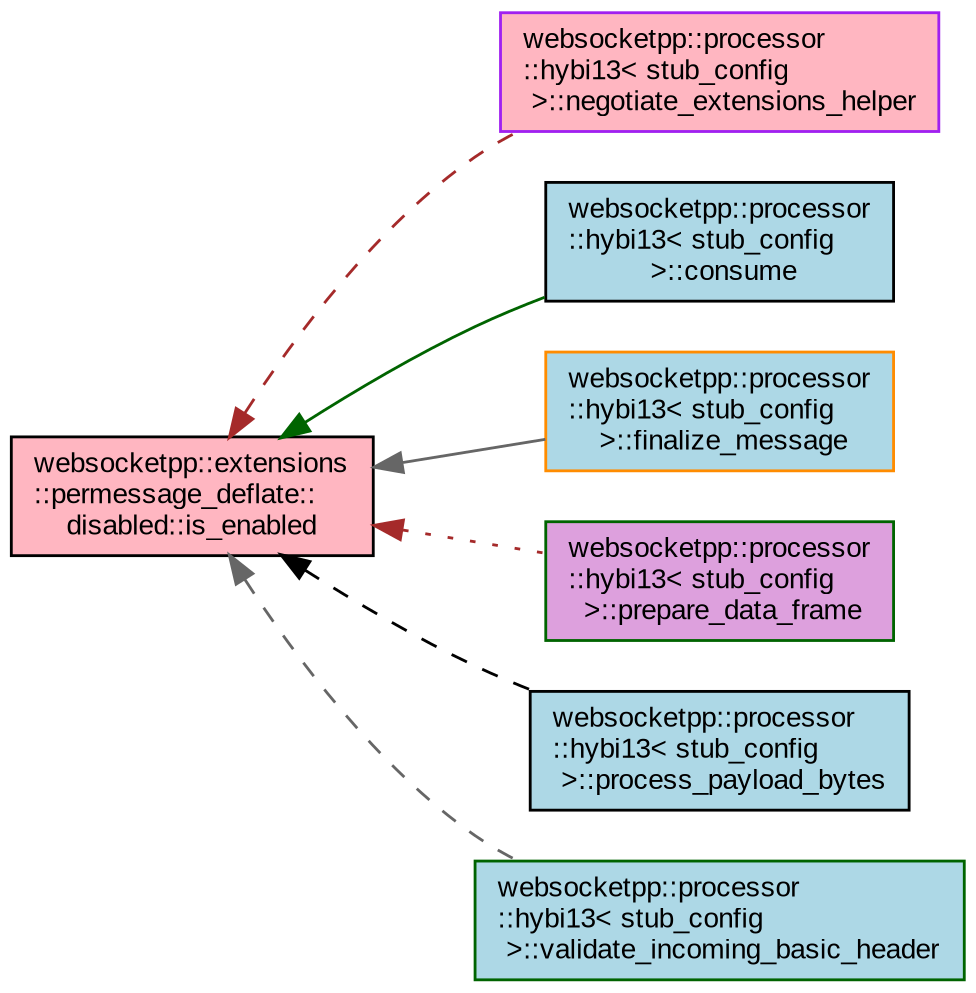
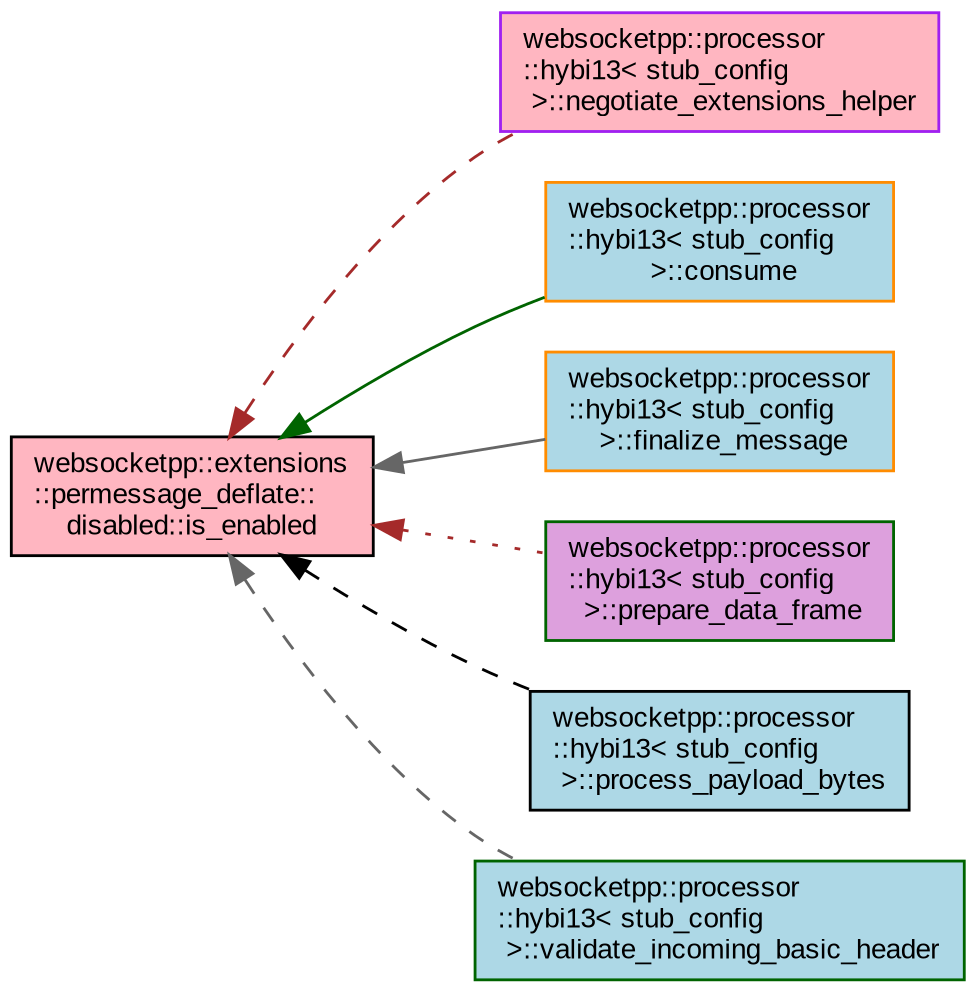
node "websocketpp::processor ::hybi13< stub_config >::consume": color black -> darkorange
